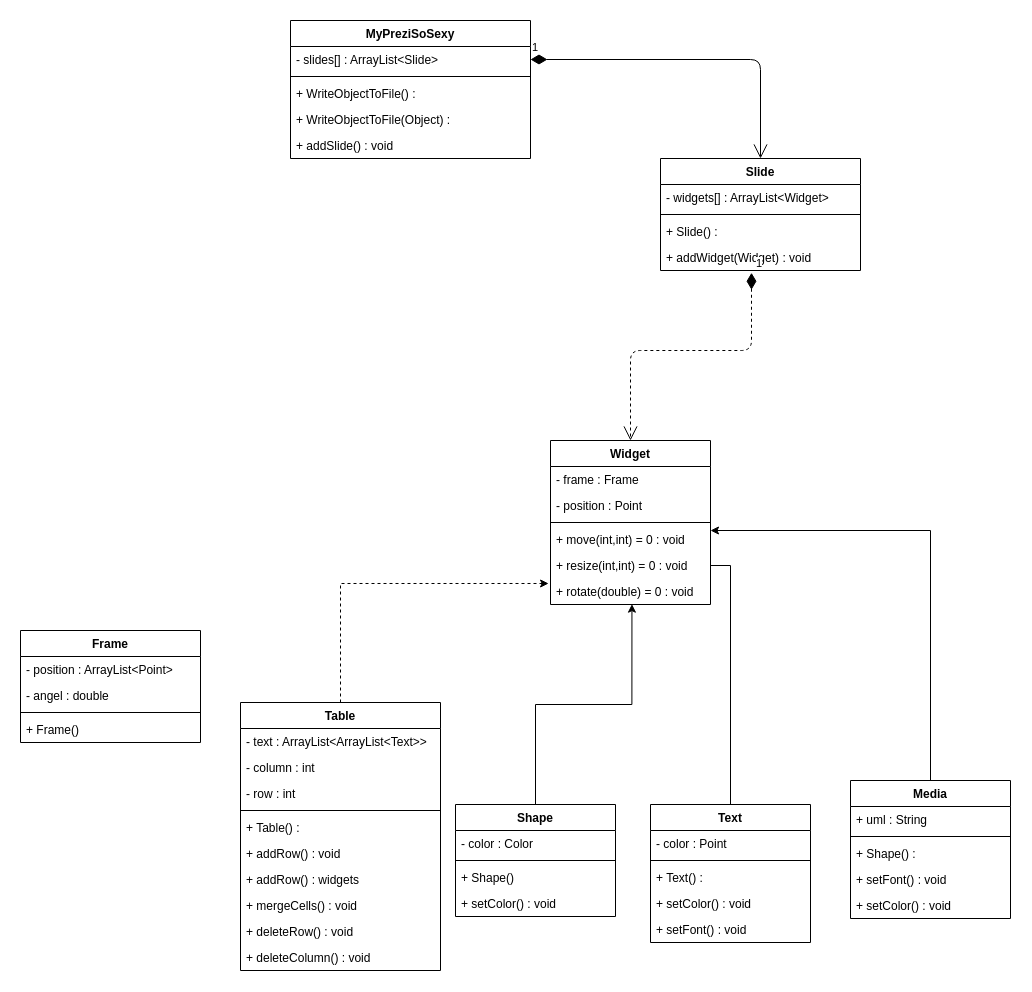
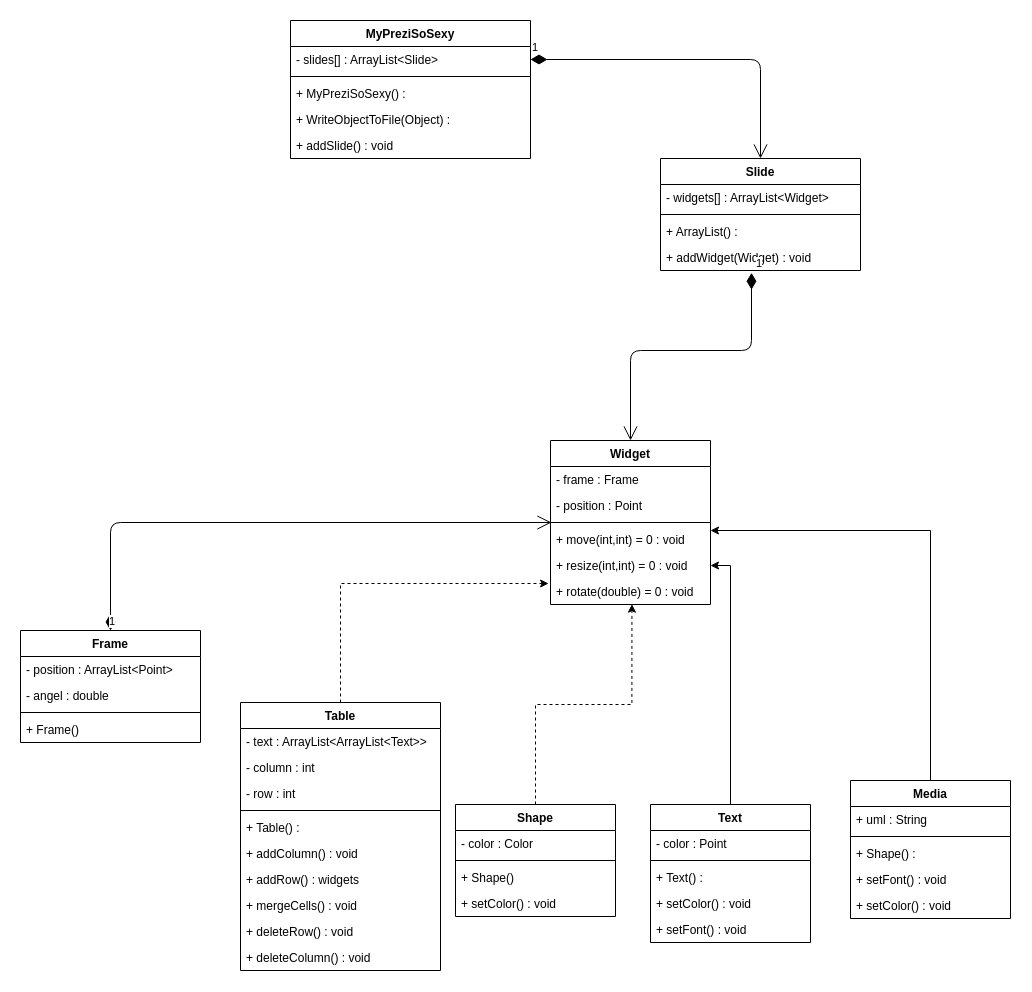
node "+ WriteObjectToFile() :": label "+ WriteObjectToFile() :" -> "+ MyPreziSoSexy() :"
node "+ Slide() :": label "+ Slide() :" -> "+ ArrayList() :"
edge "+ addWidget(Widget) : void" -- "Widget": style dashed -> solid
edge "- position : Point" -- "Frame": added, label "1"
edge "+ resize(int,int) = 0 : void" -- "Text": arrowhead none -> classic
edge "Shape" -> "+ rotate(double) = 0 : void": style solid -> dashed
node "+ addRow() : void": label "+ addRow() : void" -> "+ addColumn() : void"
